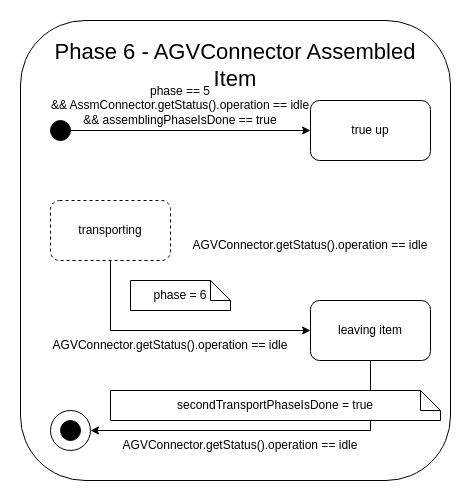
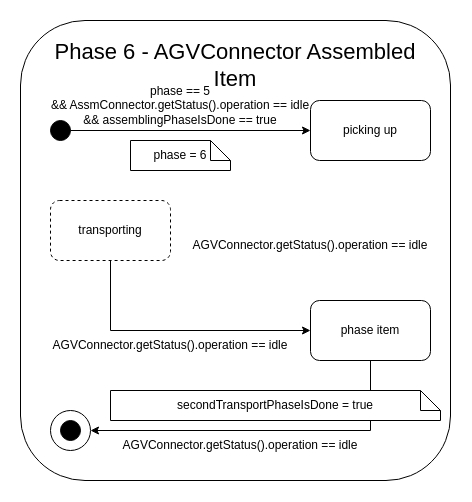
node "true up": label "true up" -> "picking up"
node "phase = 6": moved (181, 296) -> (181, 156)
node "leaving item": label "leaving item" -> "phase item"
